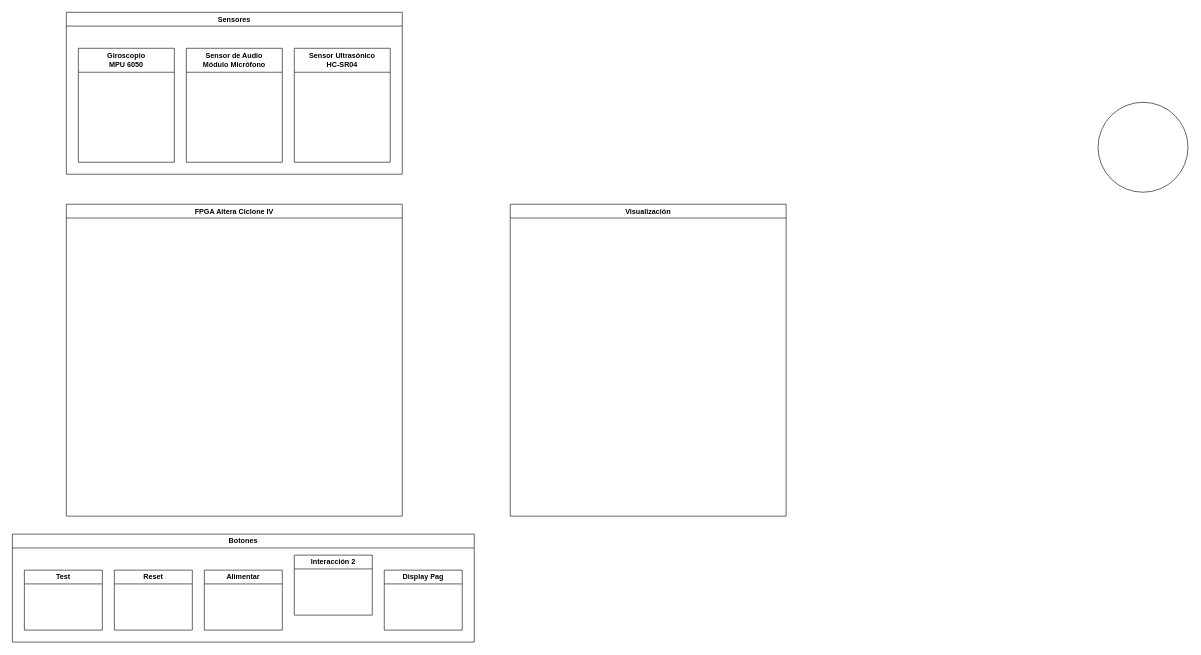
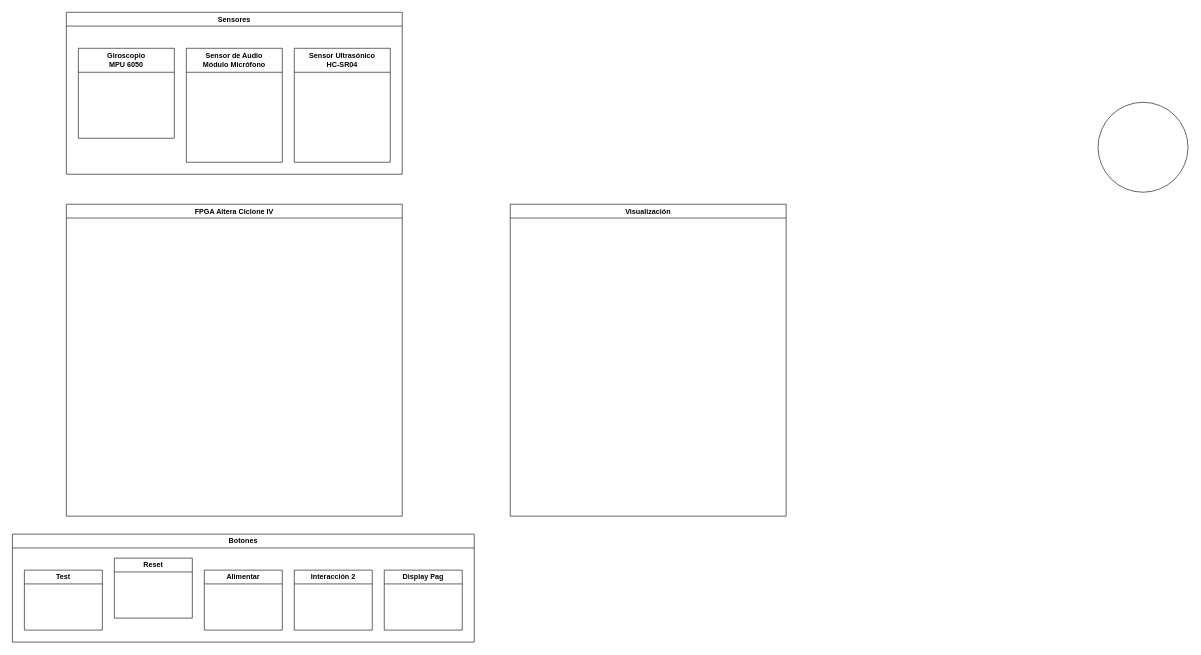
node "Giroscopio MPU 6050": size 96x114 -> 96x90
node "Interacción 2": moved (333, 585) -> (333, 600)
node "Reset": moved (153, 600) -> (153, 588)
